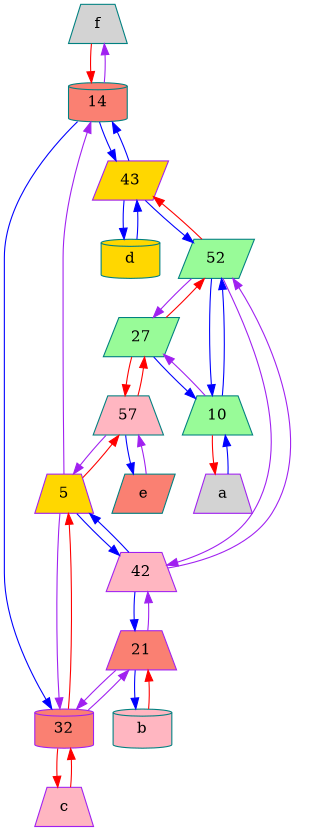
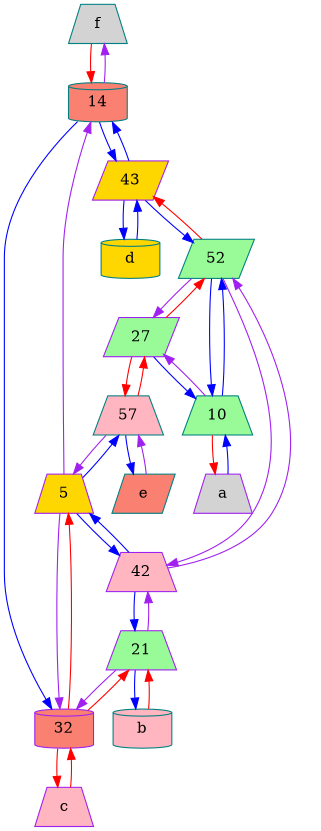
node "27": color teal -> purple
edge "5" -> "57": color red -> blue
node "21": fillcolor salmon -> palegreen
edge "32" -> "21": color purple -> red
